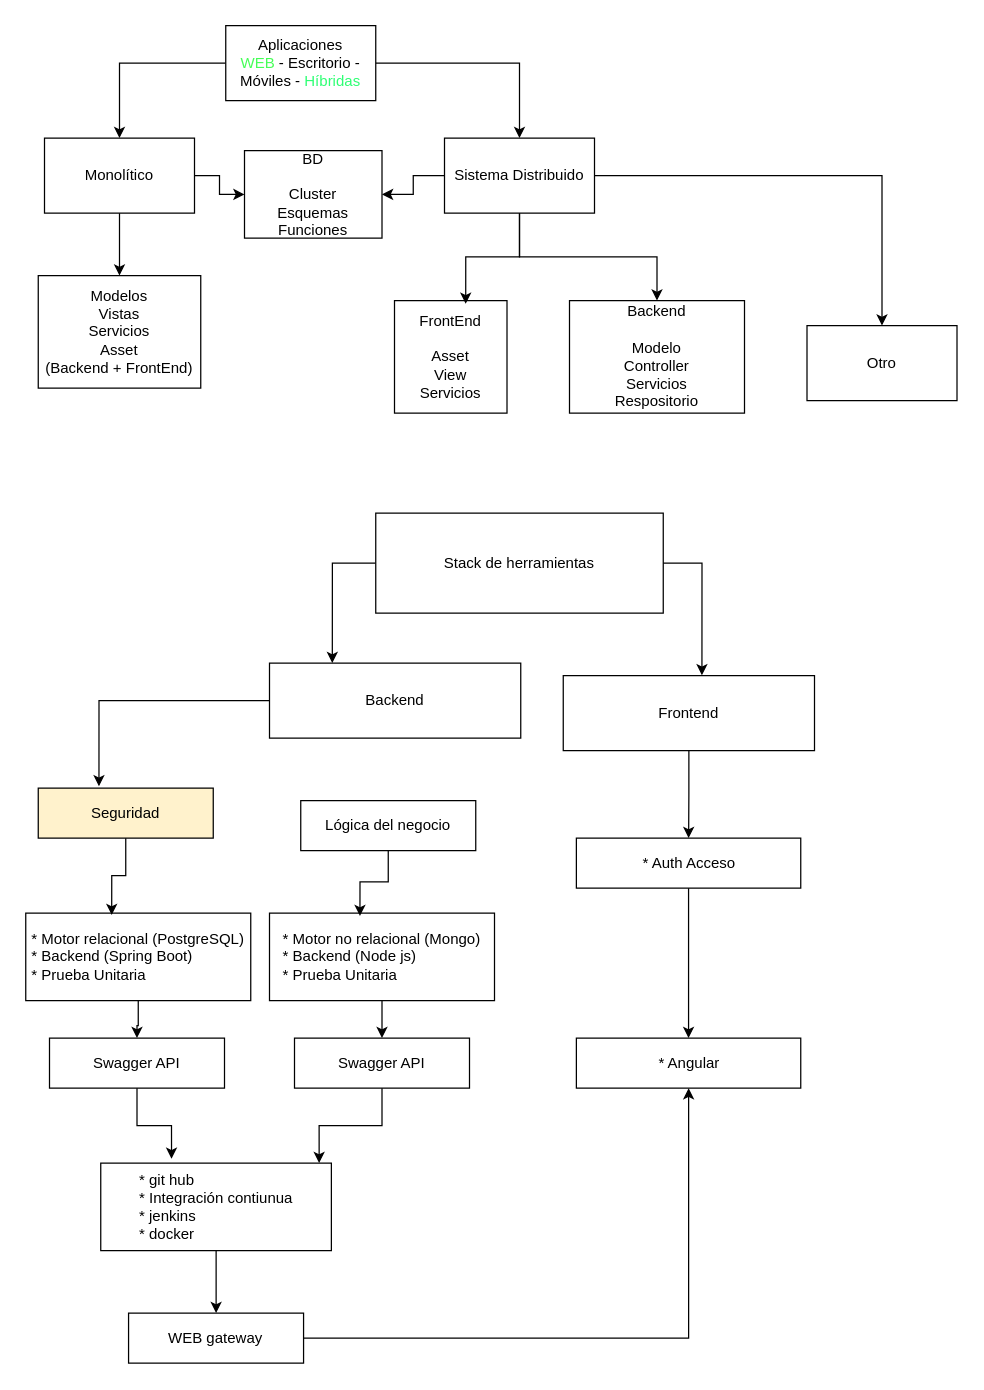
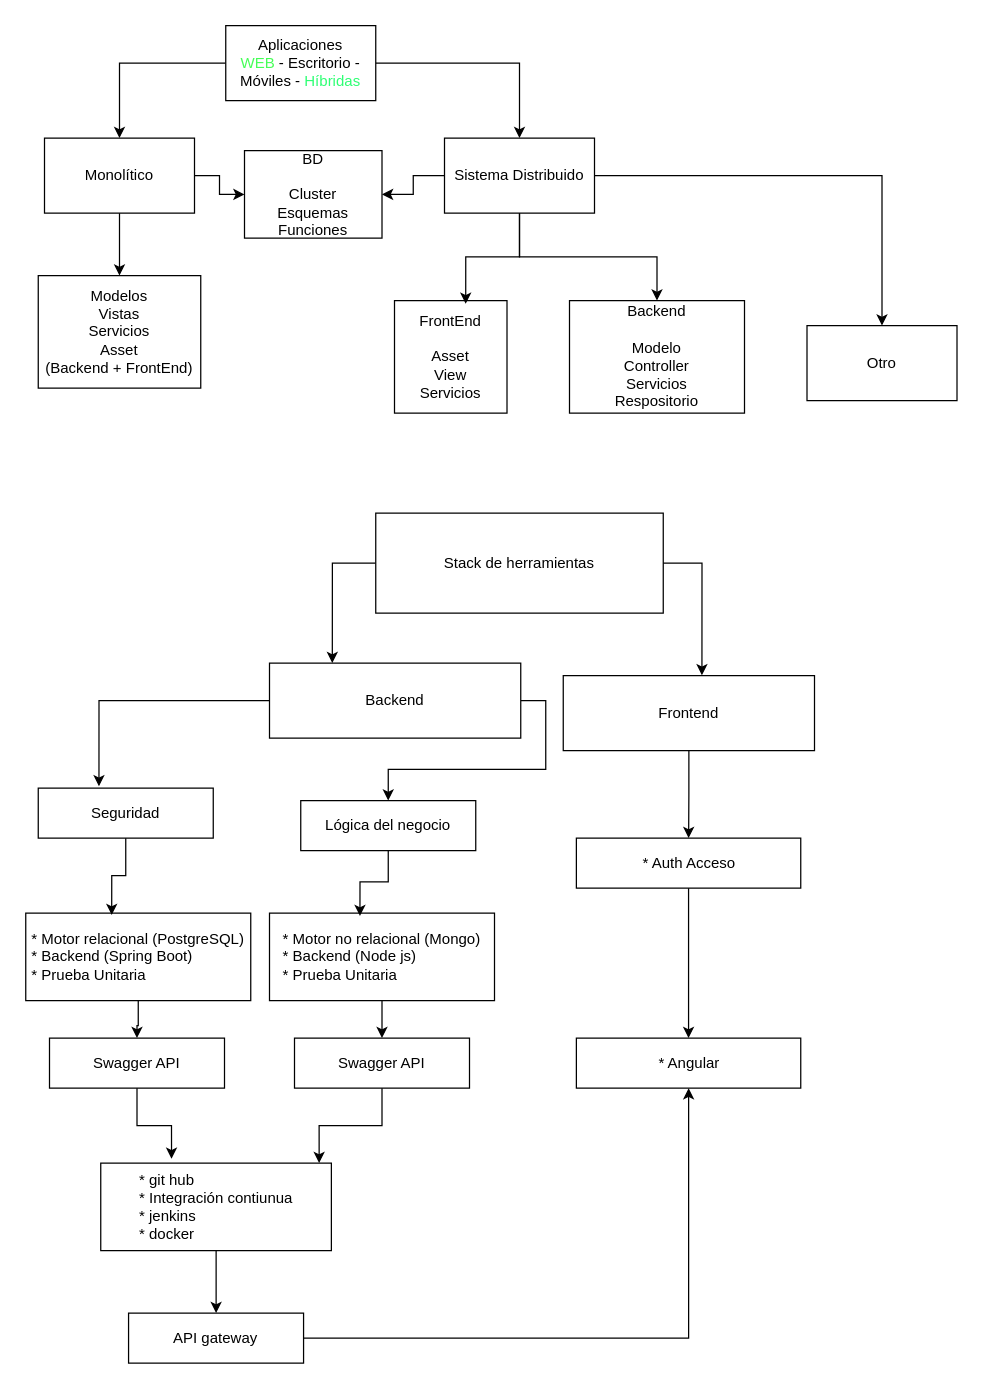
edge "Backend" -> "Lógica del negocio": added
node "Seguridad": fillcolor #fff2cc -> #ffffff
node "WEB gateway": label "WEB gateway" -> "API gateway"
